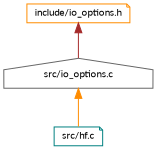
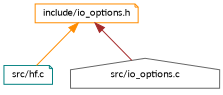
edge "src/hf.c" -> "src/io_options.c": now "src/hf.c" -> "include/io_options.h"
